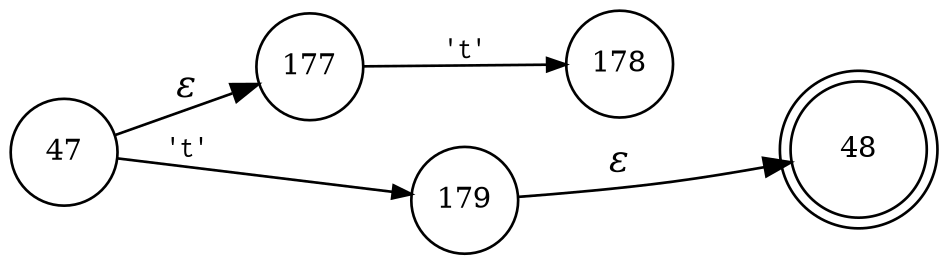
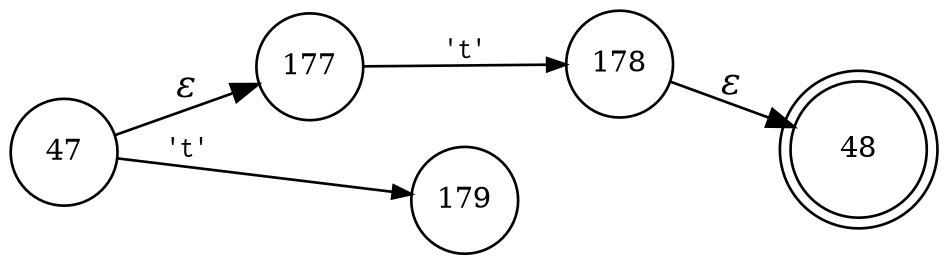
edge "179" -> "48": now "178" -> "48"
